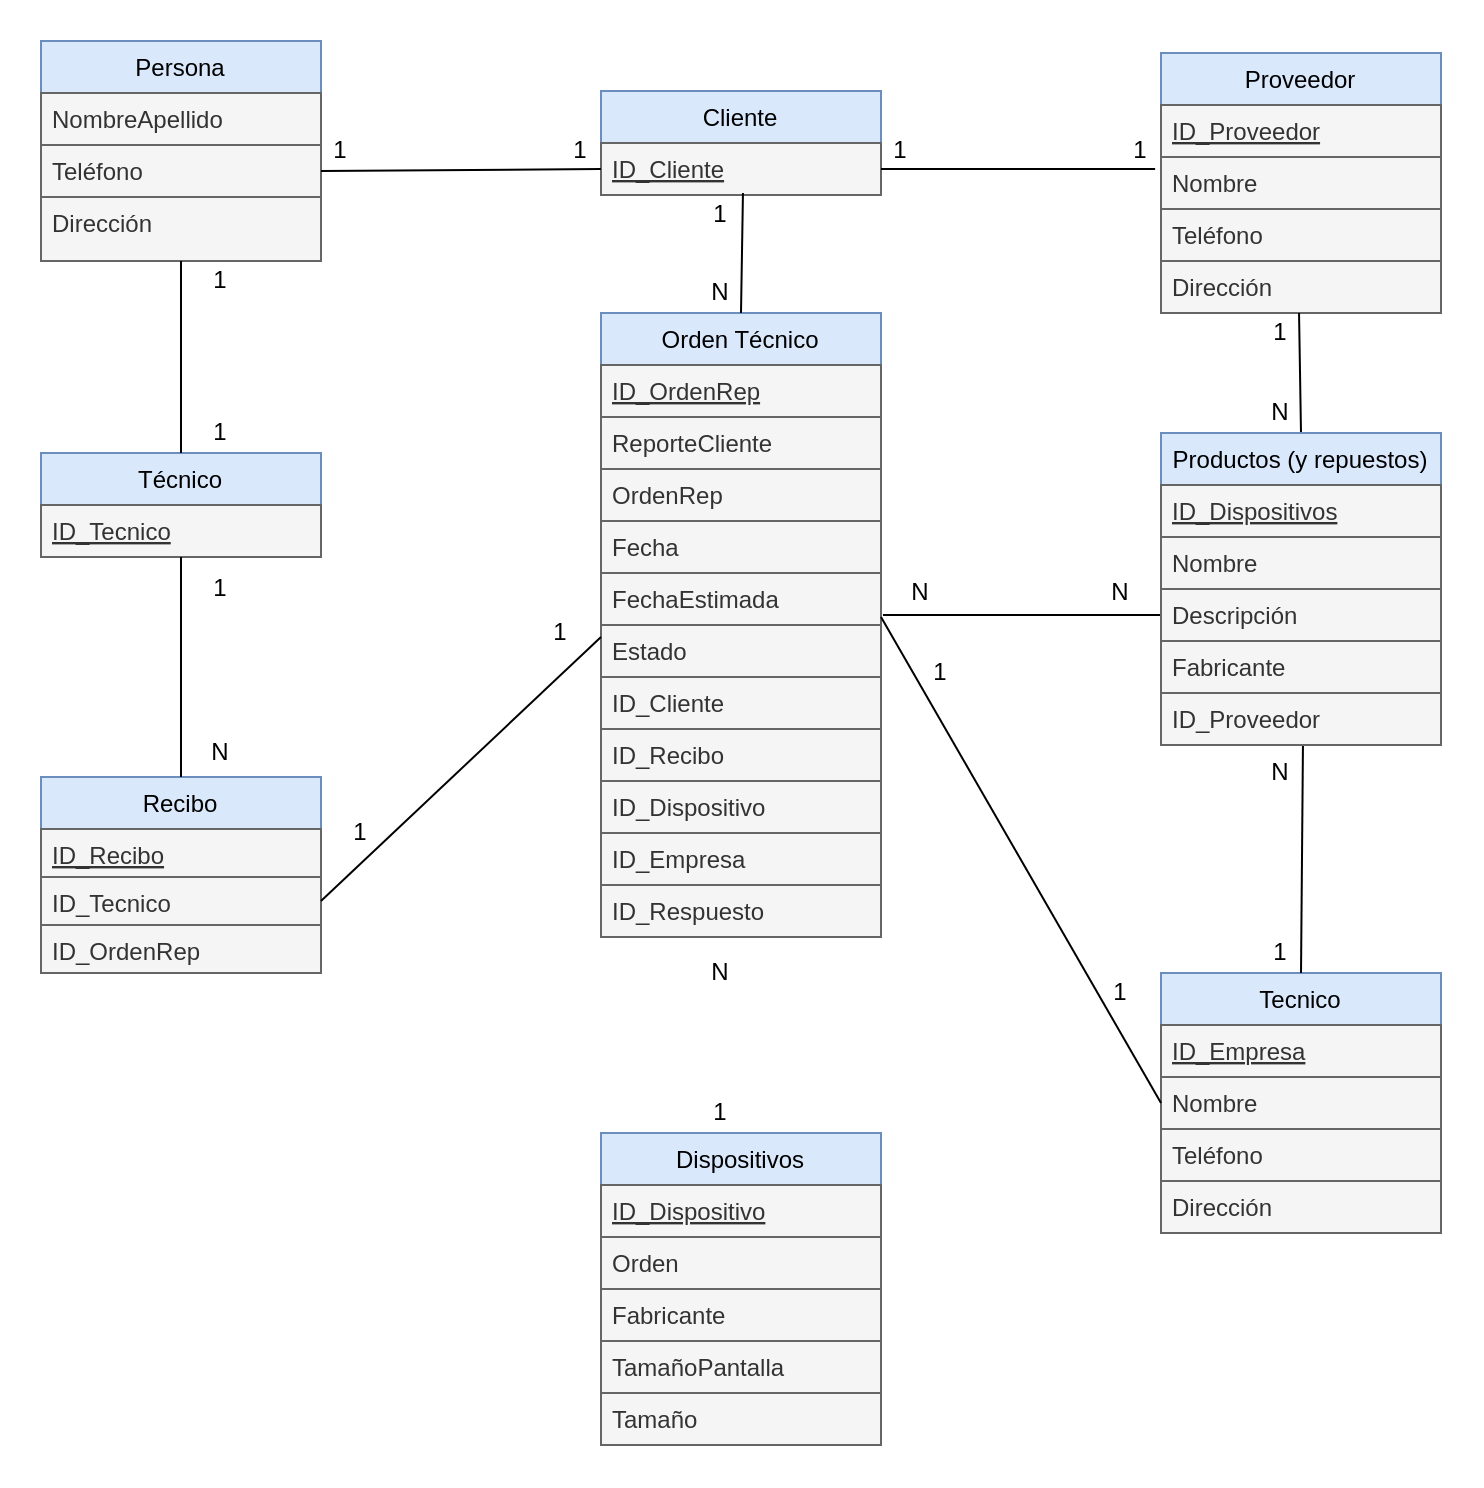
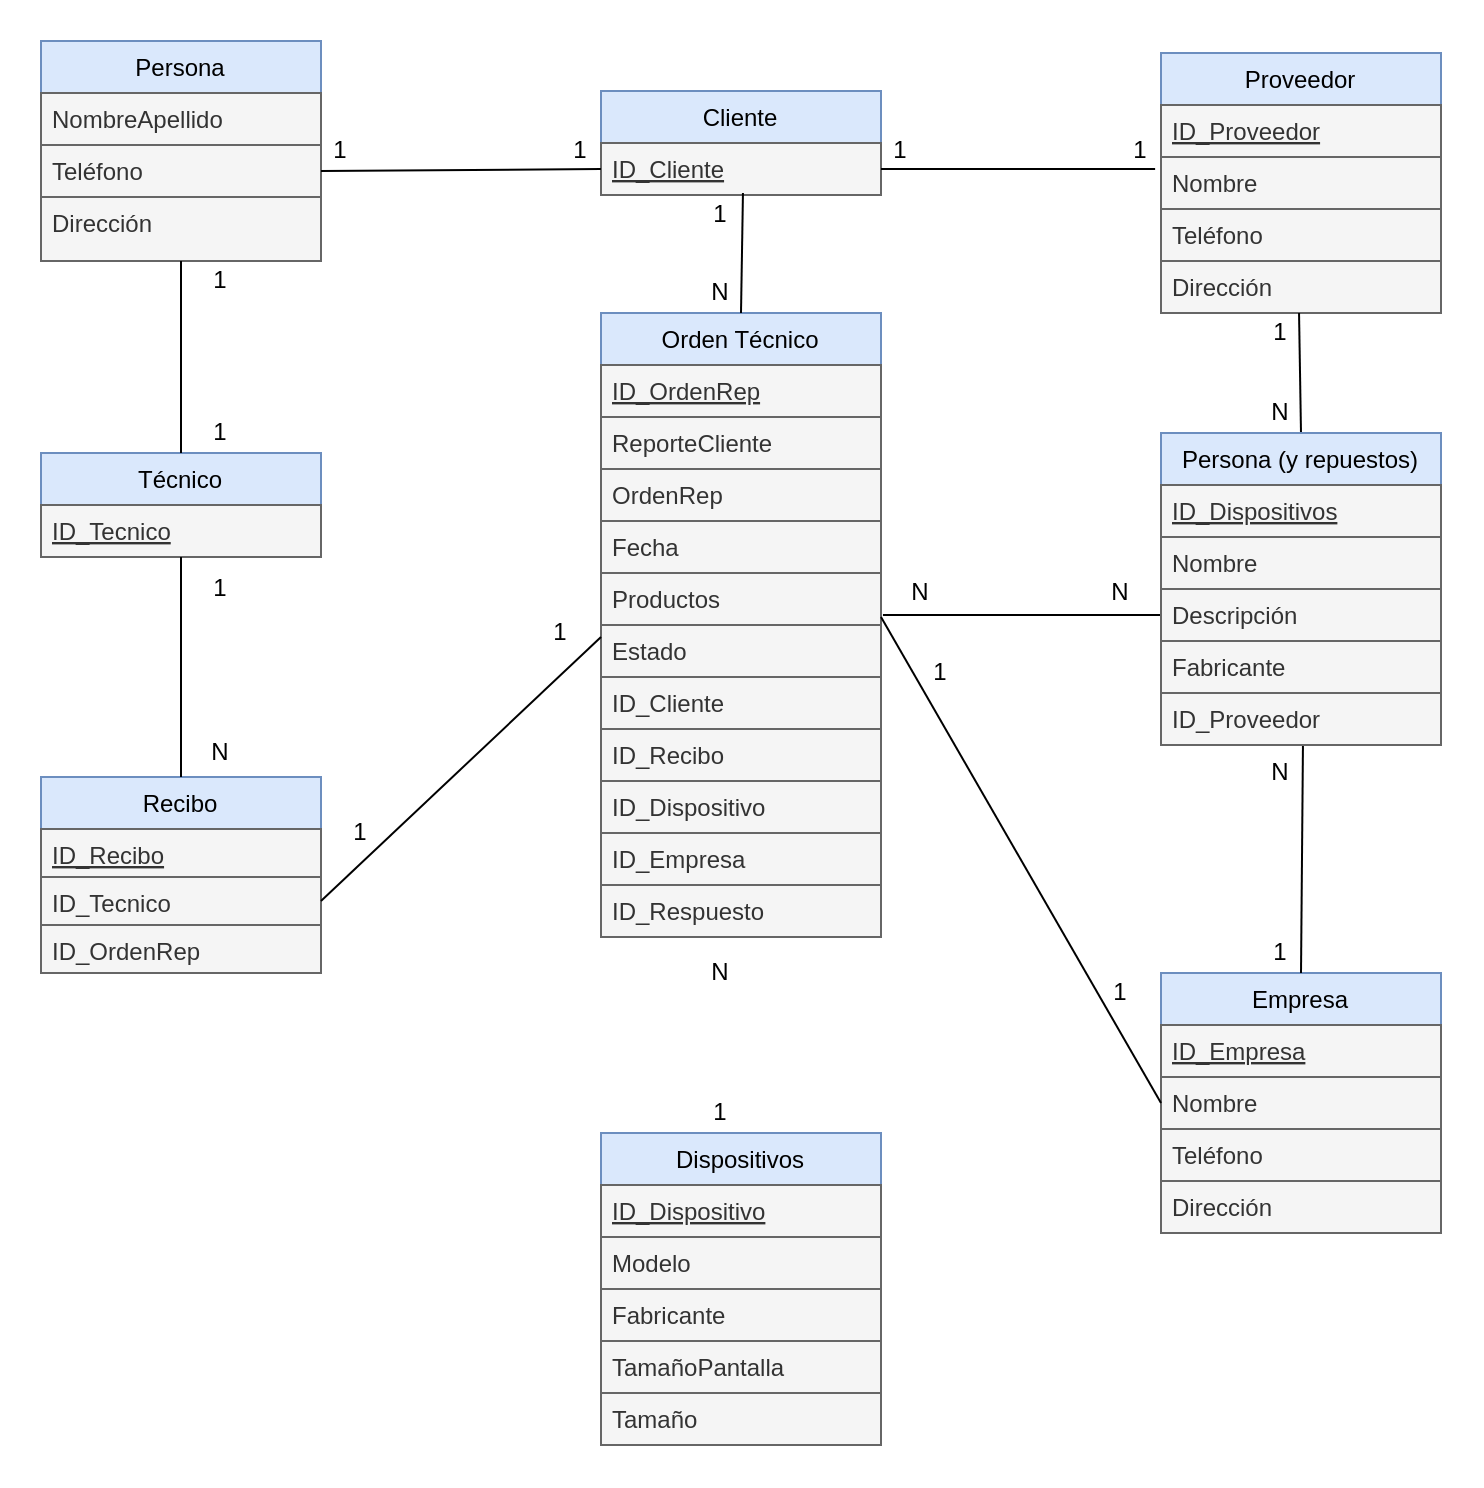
node "Productos (y repuestos)": label "Productos (y repuestos)" -> "Persona (y repuestos)"
node "FechaEstimada": label "FechaEstimada" -> "Productos"
node "Tecnico": label "Tecnico" -> "Empresa"
node "Orden": label "Orden" -> "Modelo"
